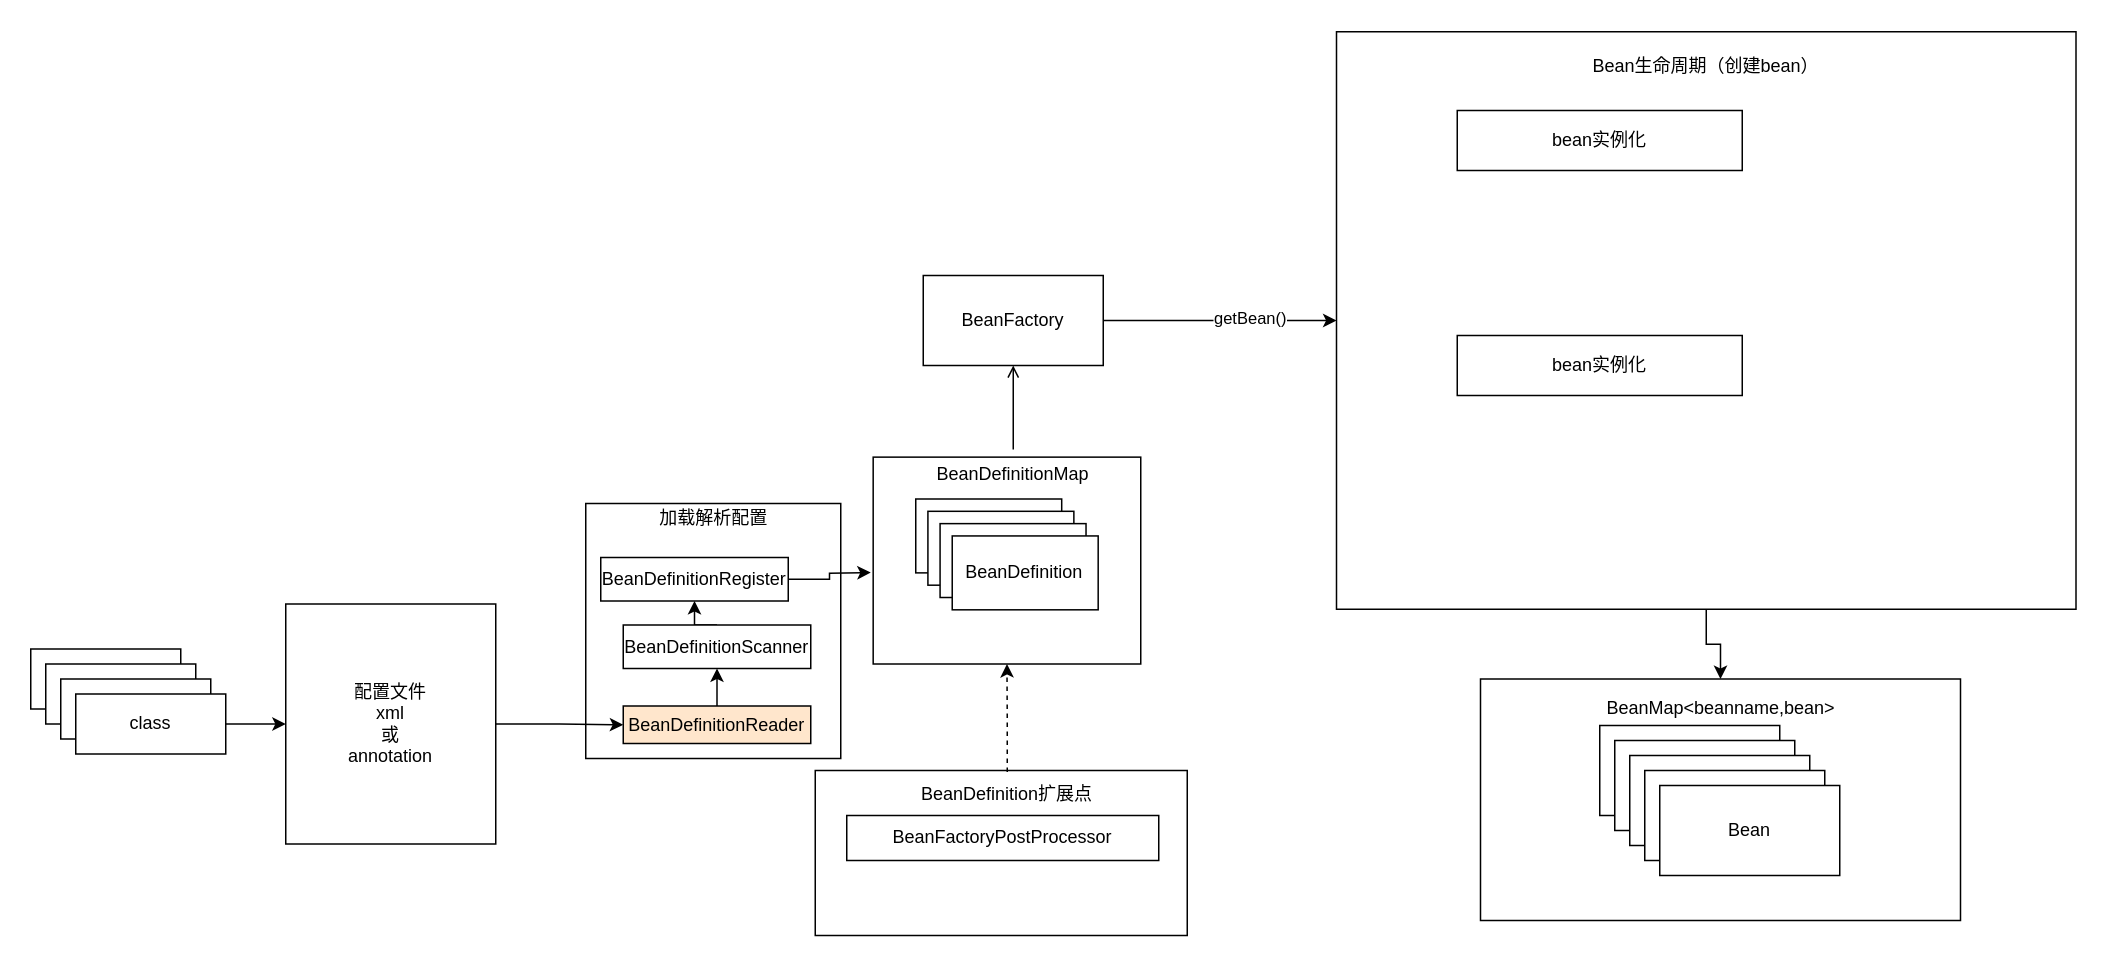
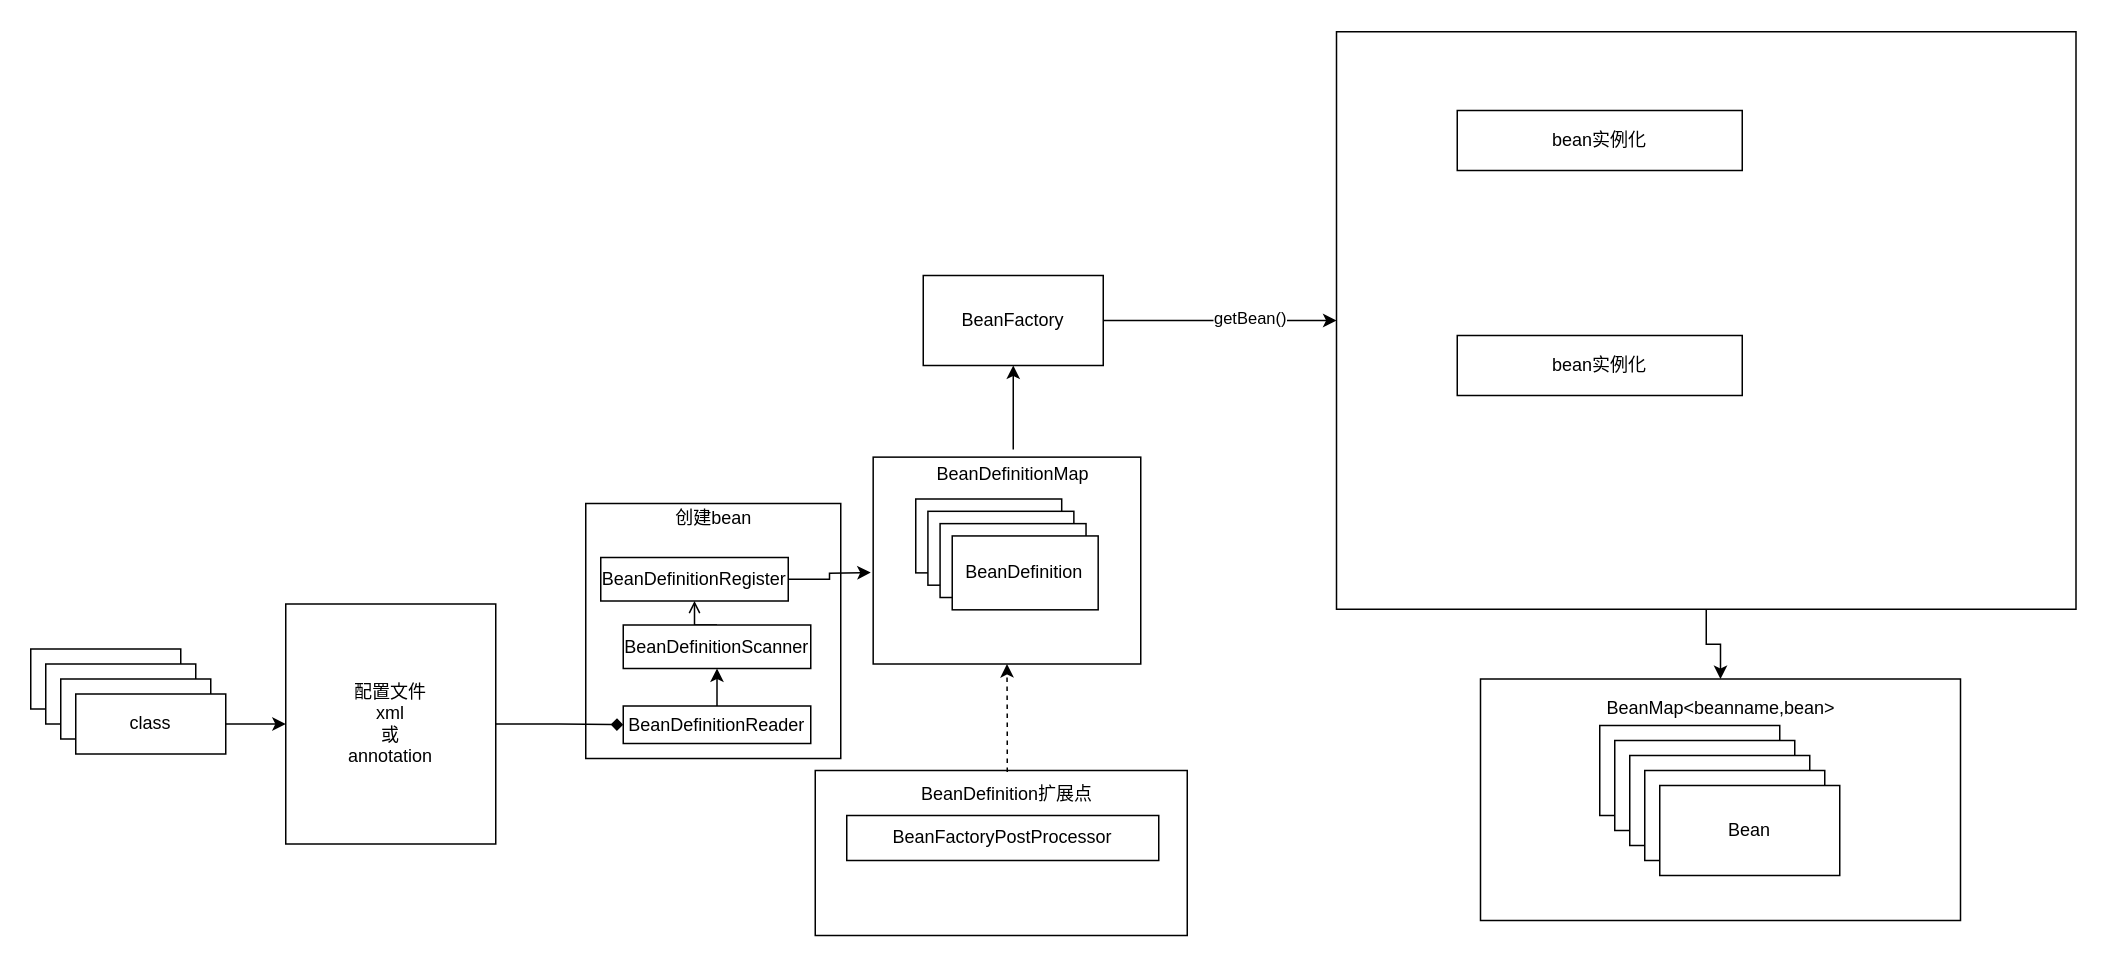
node "Bean生命周期（创建bean）": removed
edge "BeanDefinitionMap" -> "BeanFactory": arrowhead open -> classic
node "加载解析配置": label "加载解析配置" -> "创建bean"
edge "BeanDefinitionScanner" -> "BeanDefinitionRegister": arrowhead classic -> open
edge "配置文件 xml 或 annotation" -> "BeanDefinitionReader": arrowhead classic -> diamond
node "BeanDefinitionReader": fillcolor #ffe6cc -> #ffffff
